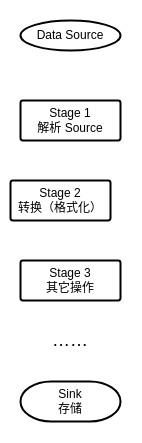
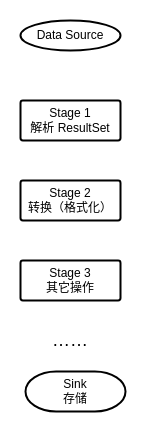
node "Stage 1 解析 Source": label "Stage 1 解析 Source" -> "Stage 1 解析 ResultSet"
node "Stage 2 转换（格式化）": moved (61, 201) -> (71, 201)
node "Sink 存储": moved (71, 402) -> (76, 392)
